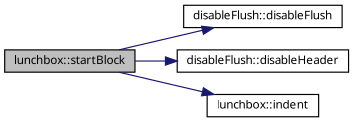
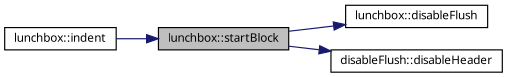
node "disableFlush::disableFlush": label "disableFlush::disableFlush" -> "lunchbox::disableFlush"
edge "lunchbox::startBlock" -> "lunchbox::indent": reversed
